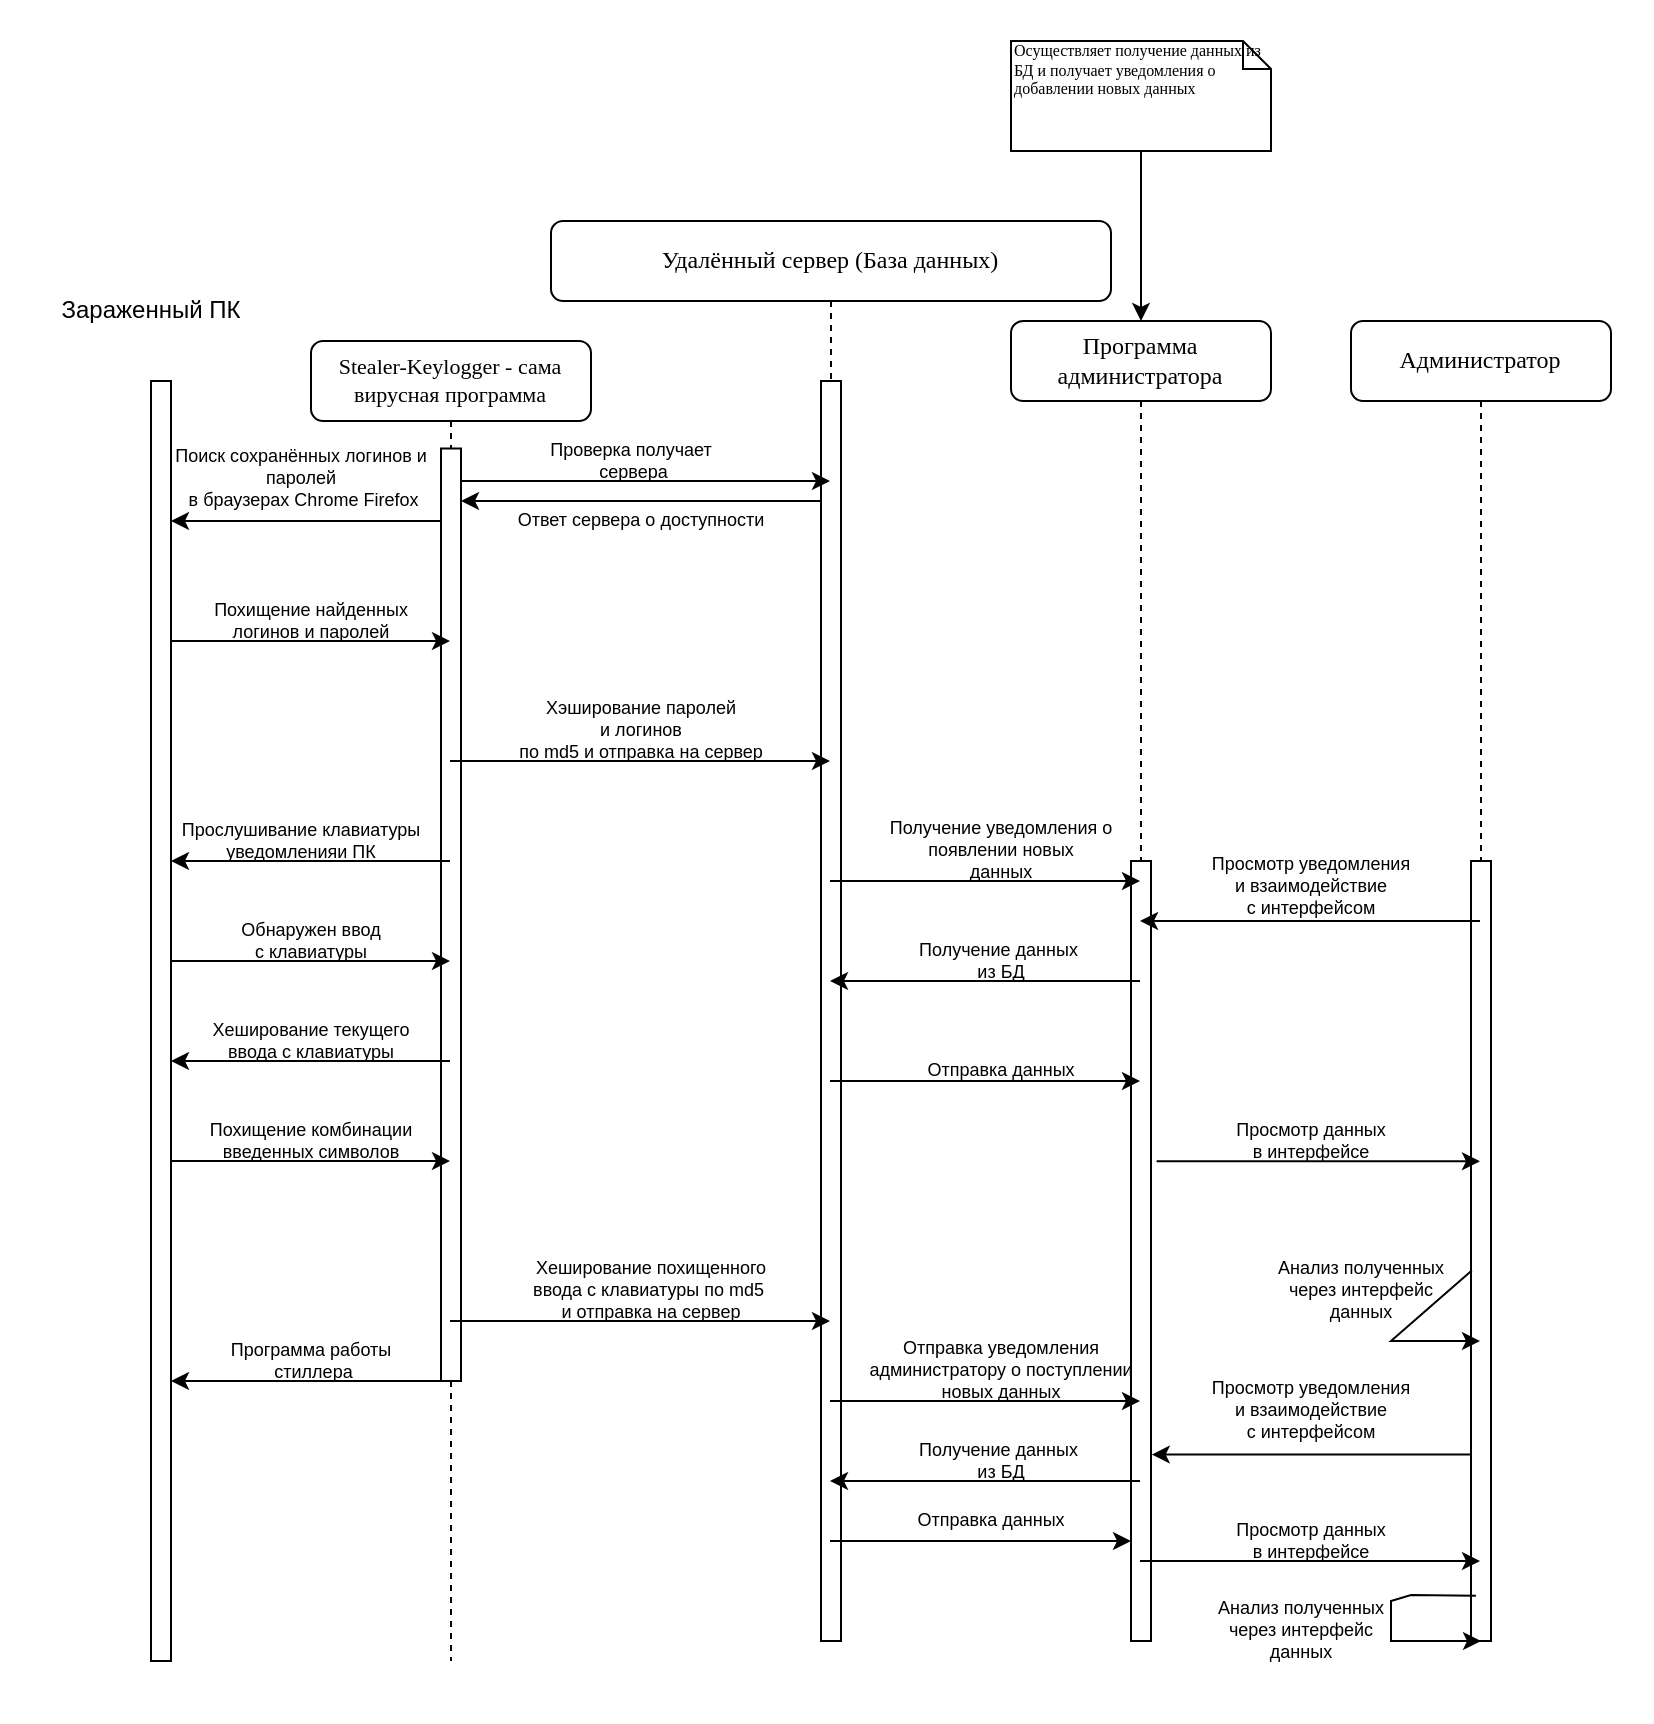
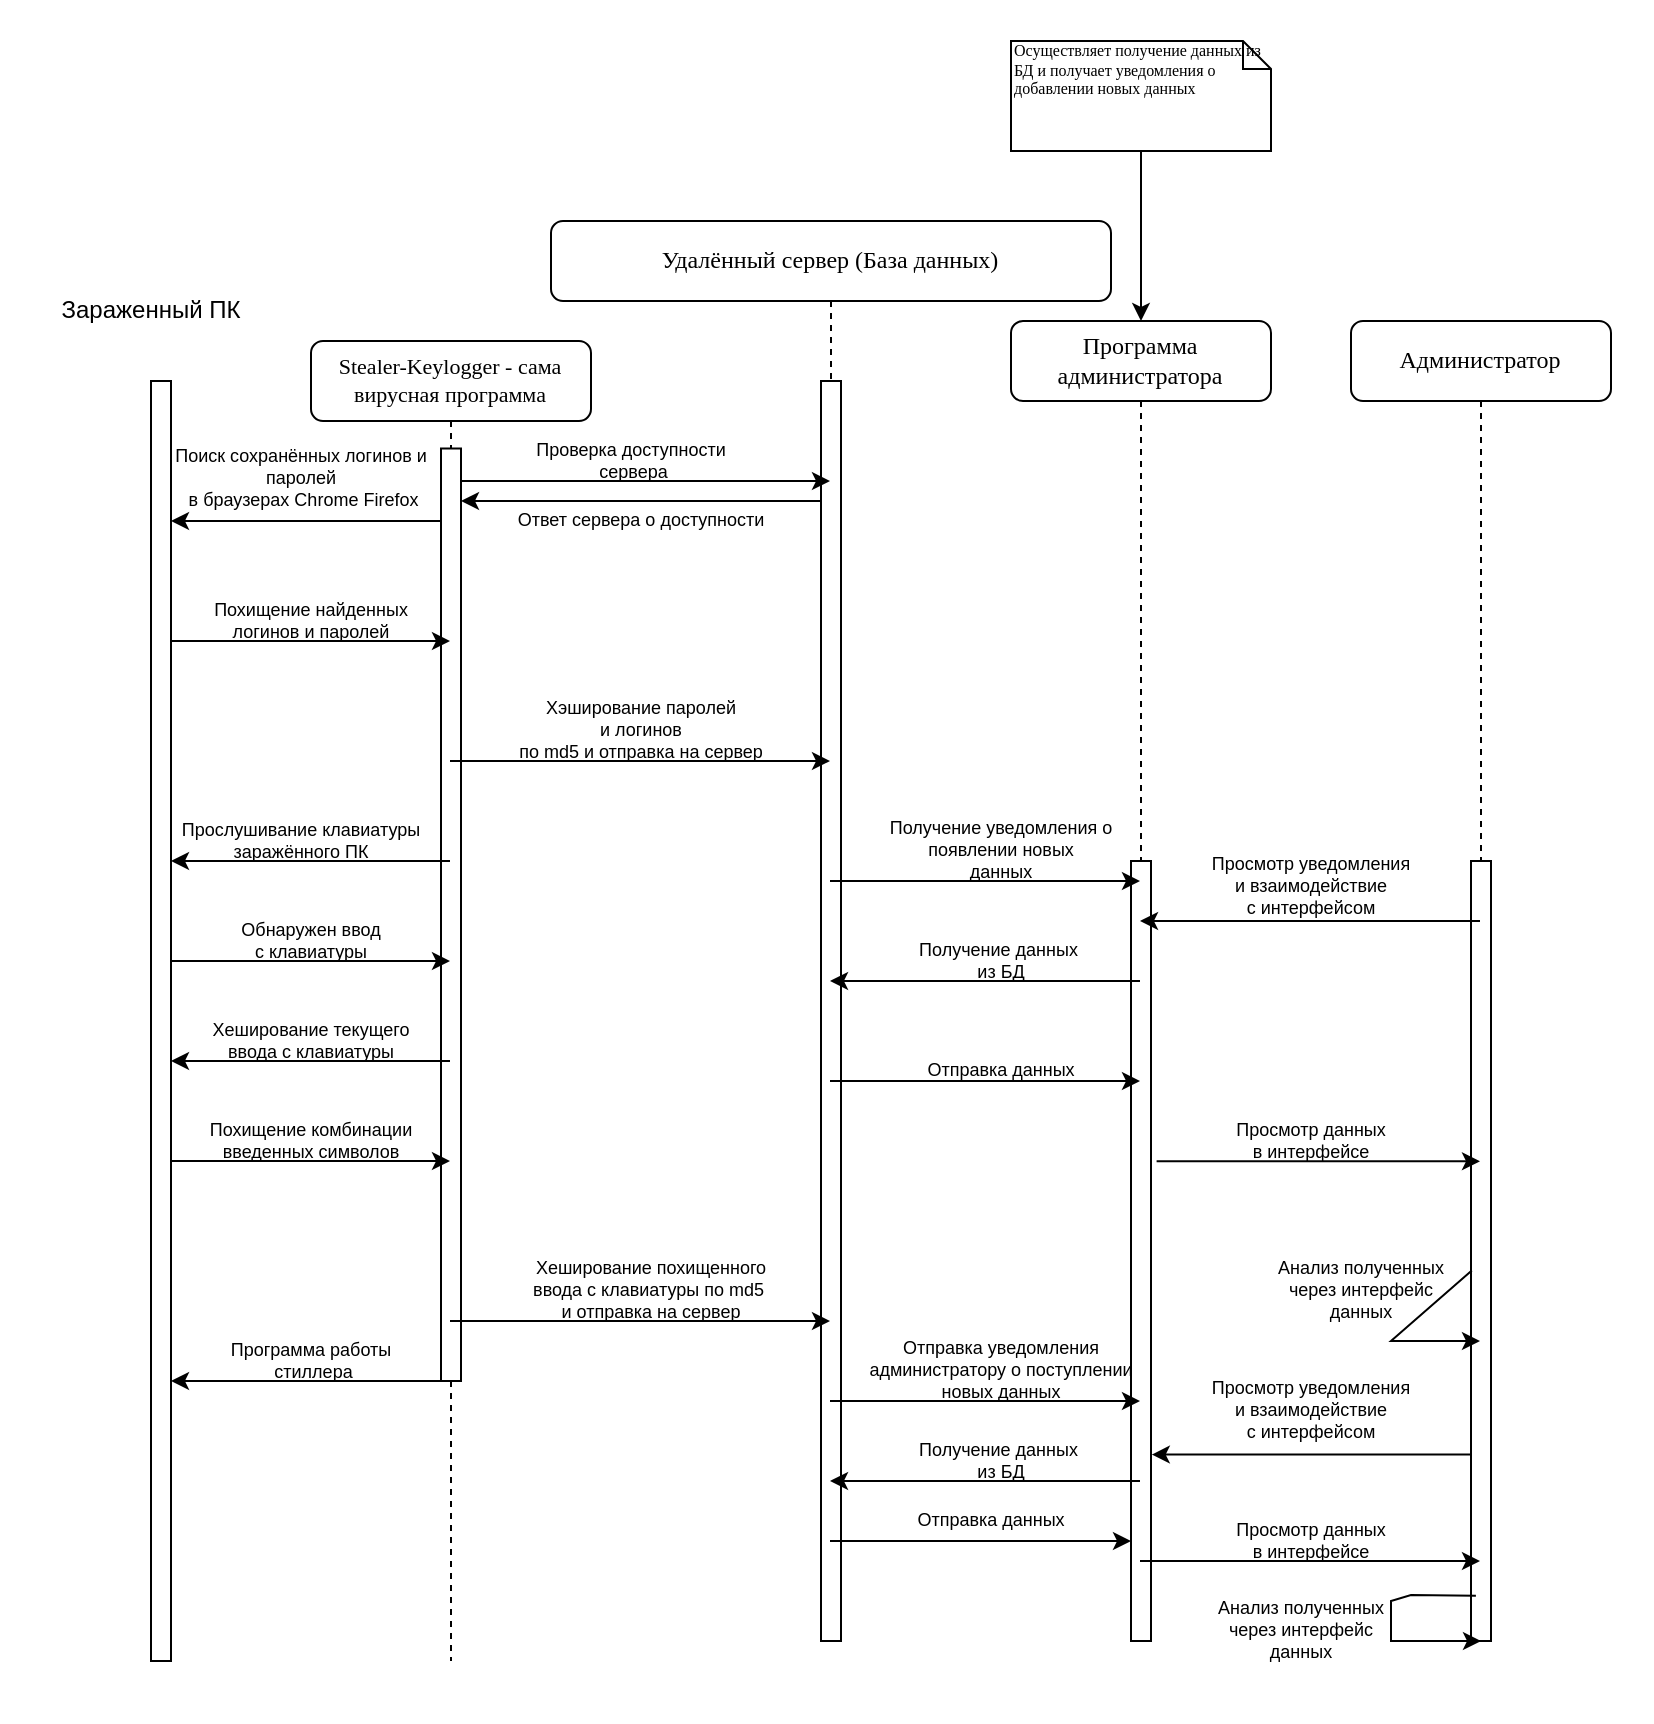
node "Проверка получает сервера": label "Проверка получает сервера" -> "Проверка доступности сервера"
node "Прослушивание клавиатурыуведомленияи ПК": label "Прослушивание клавиатурыуведомленияи ПК" -> "Прослушивание клавиатурызаражённого ПК"
